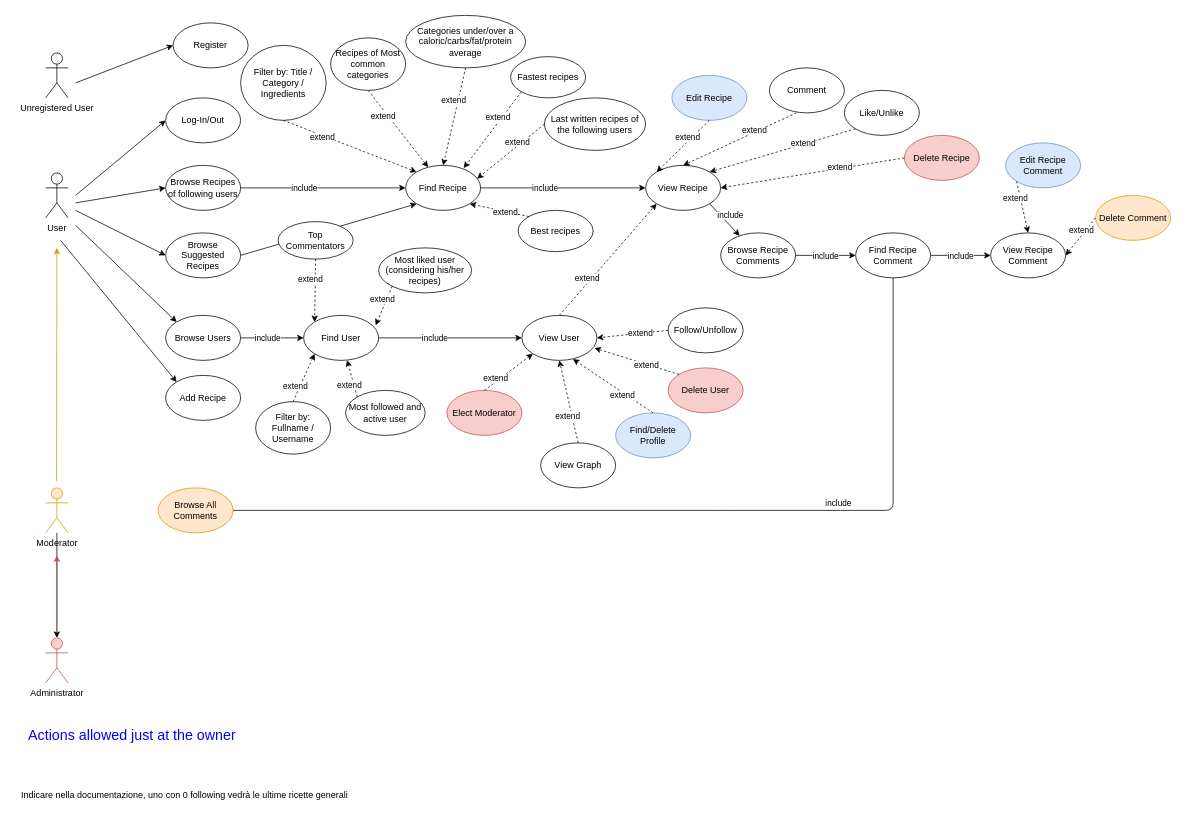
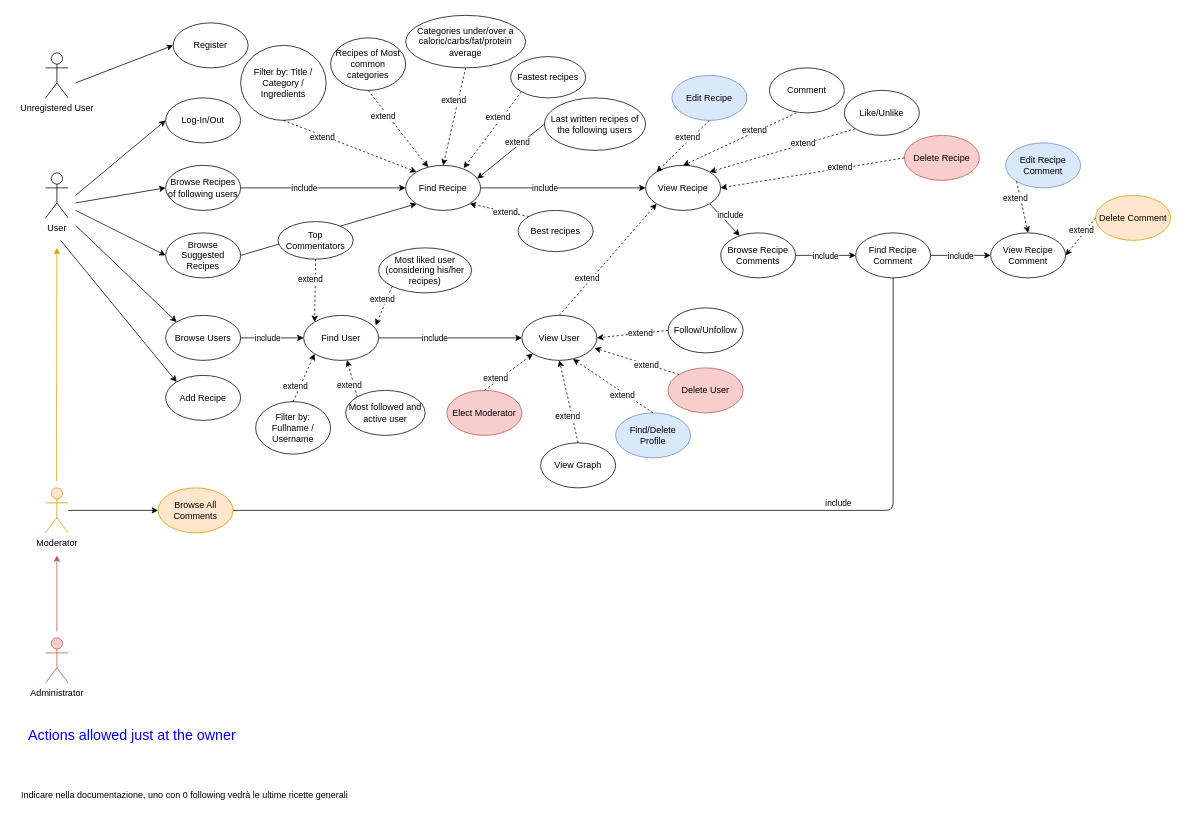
edge "Last written recipes of the following users" -> "Find Recipe": style dashed -> solid
edge "Moderator" -> "Administrator": now "Moderator" -> "Browse All Comments"
